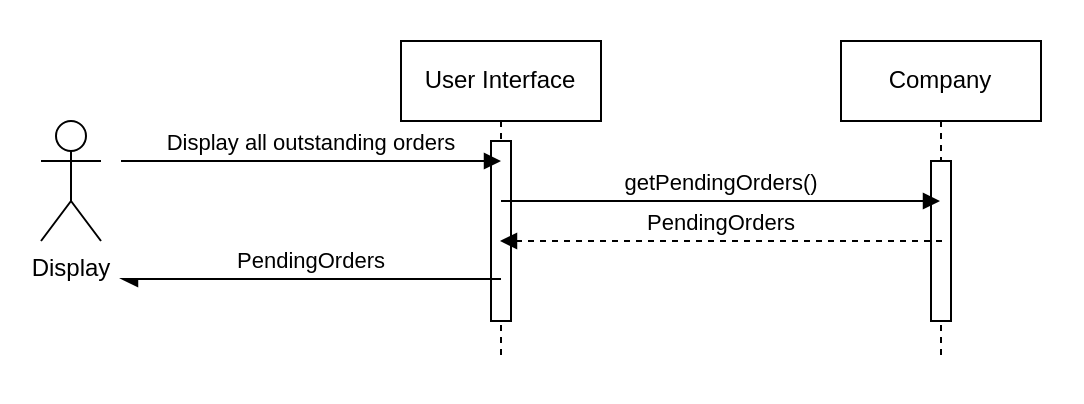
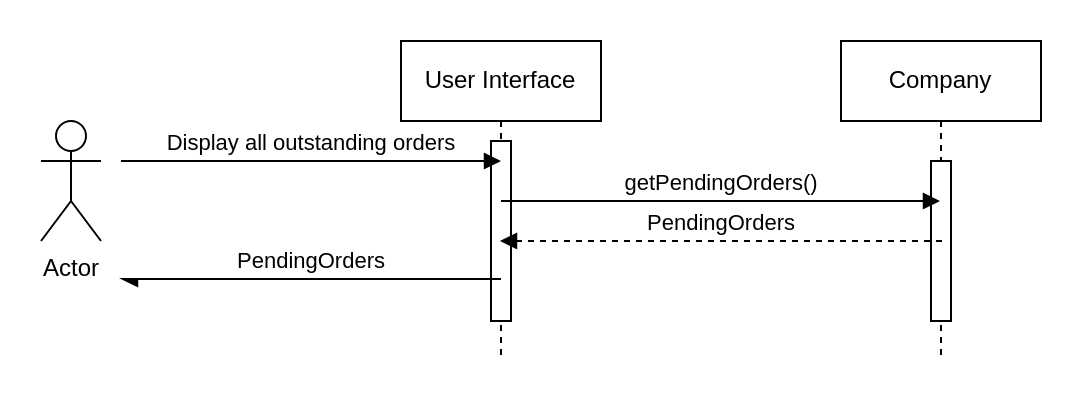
node "Display": label "Display" -> "Actor"
